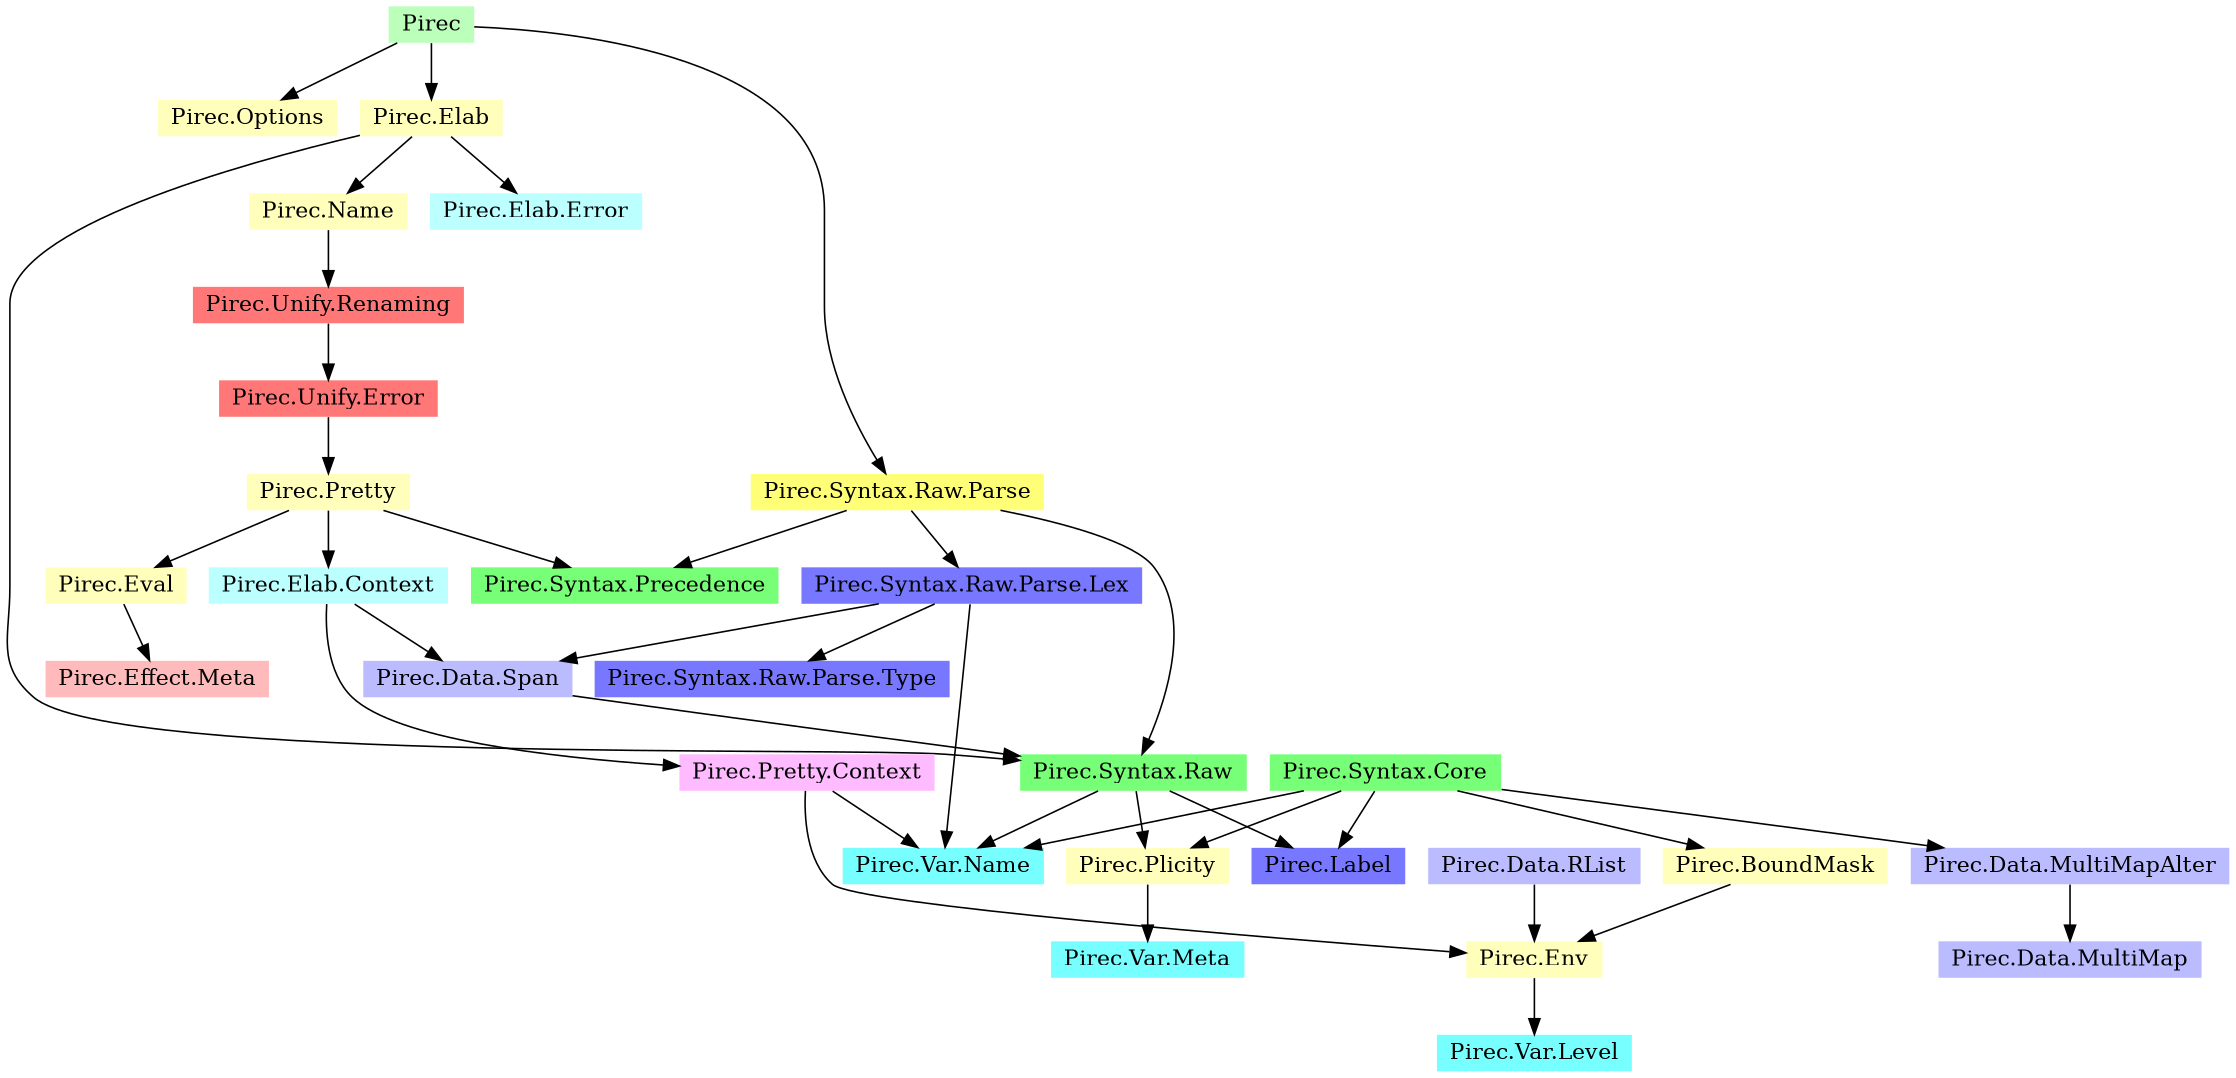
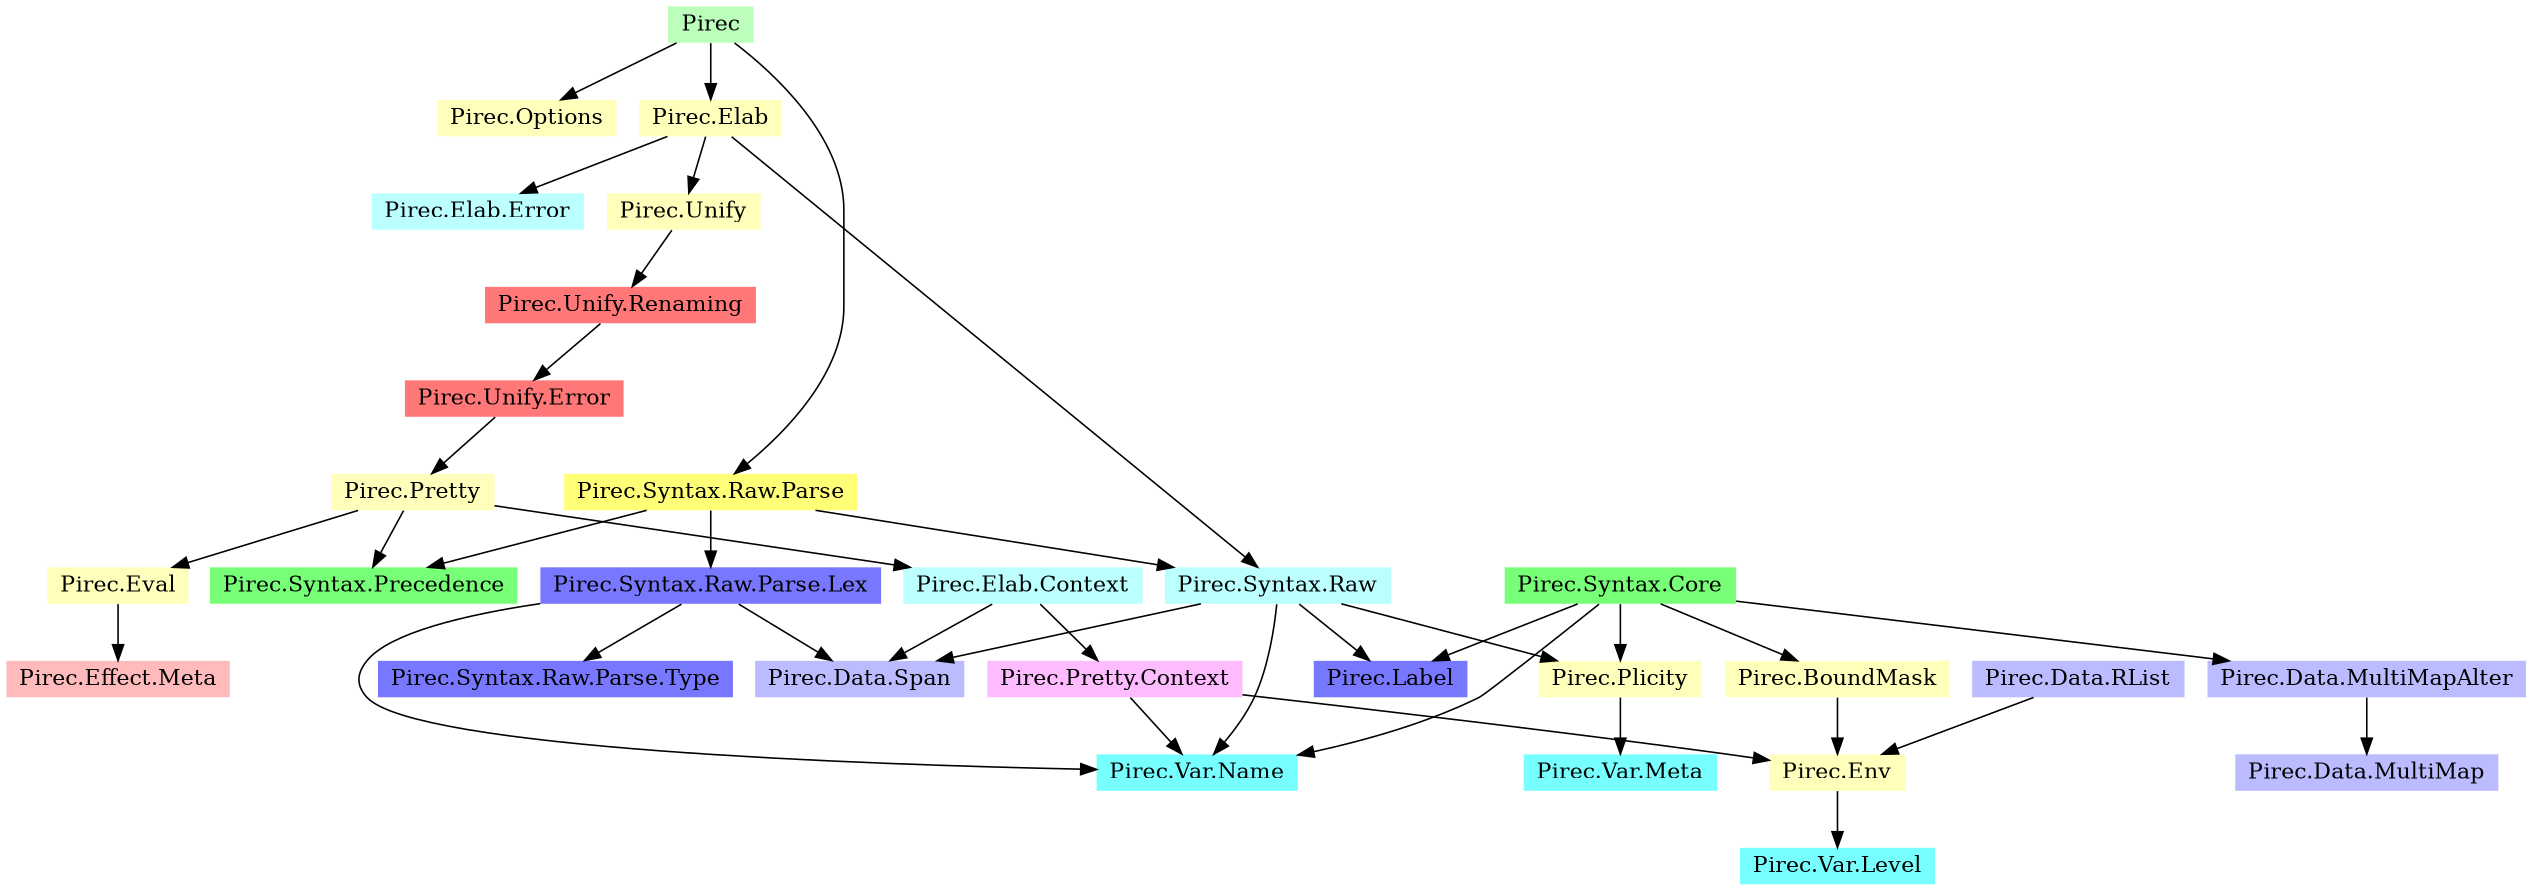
node "Pirec.Name": label "Pirec.Name" -> "Pirec.Unify"
edge "Pirec.Data.Span" -> "Pirec.Syntax.Raw": reversed
node "Pirec.Syntax.Raw": fillcolor #77ff77 -> #bbffff
